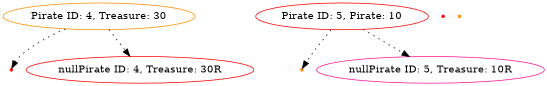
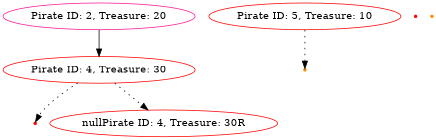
node "Pirate ID: 4, Treasure: 30": color darkorange -> red
node "Pirate ID: 2, Treasure: 20": added
node "Pirate ID: 5, Pirate: 10": label "Pirate ID: 5, Pirate: 10" -> "Pirate ID: 5, Treasure: 10"
node "nullPirate ID: 5, Treasure: 10R": removed
